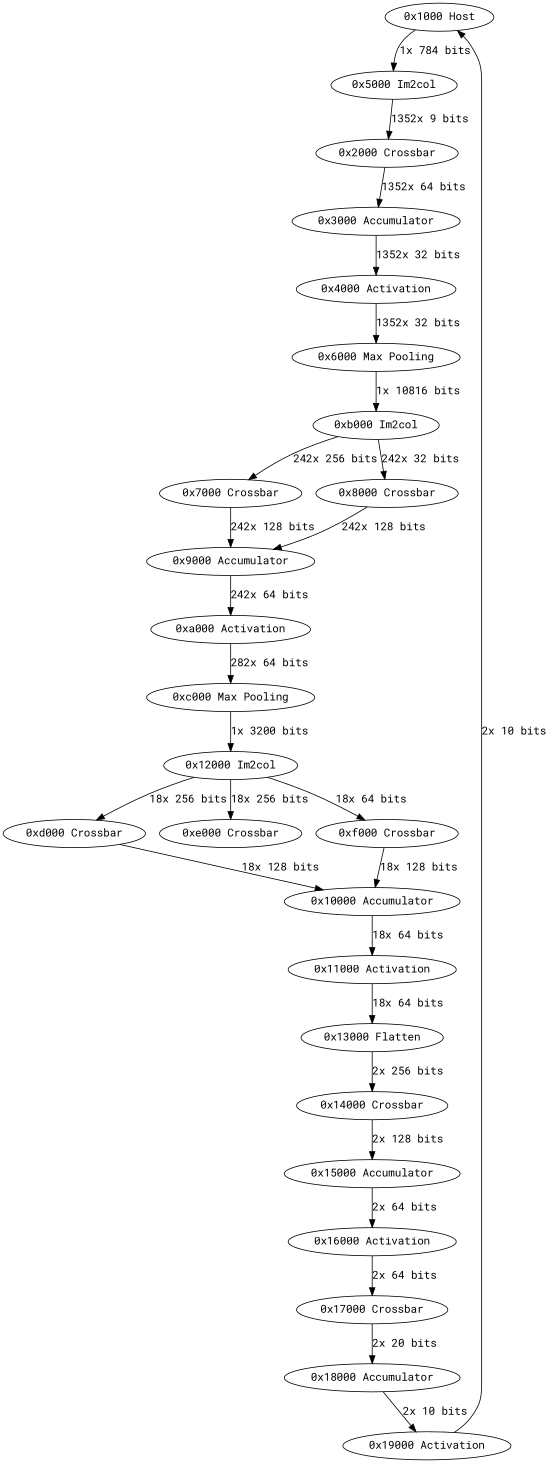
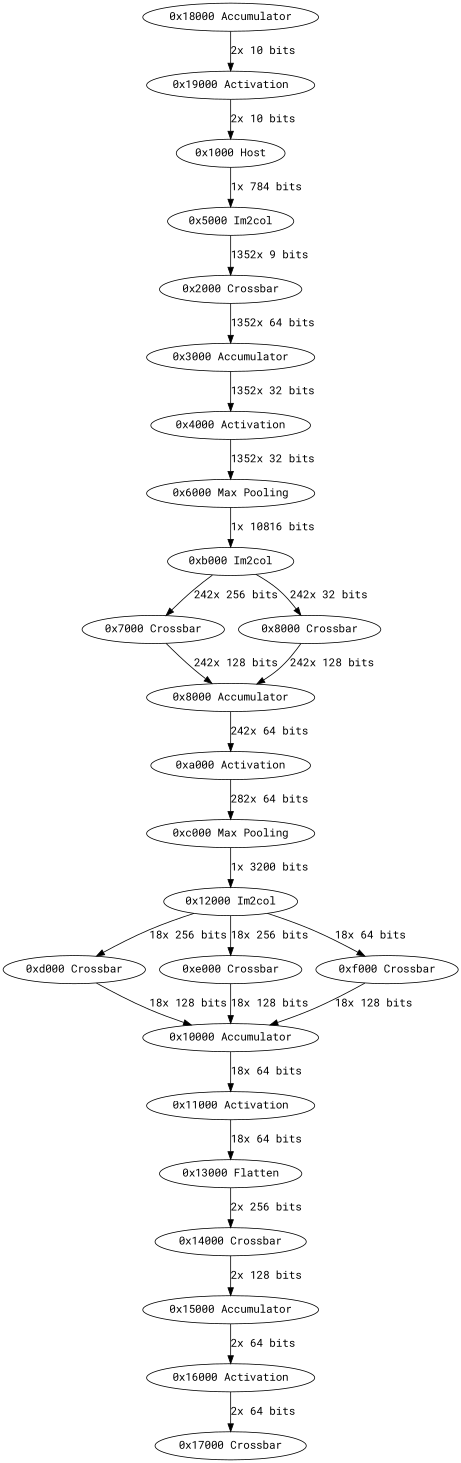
node "0x9000 Accumulator": label "0x9000 Accumulator" -> "0x8000 Accumulator"
edge "0xe000 Crossbar" -> "0x10000 Accumulator": added, label "18x 128 bits"
edge "0x17000 Crossbar" -> "0x18000 Accumulator": removed, label "2x 20 bits"
